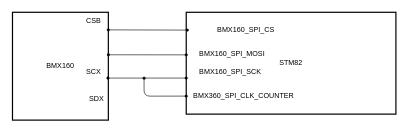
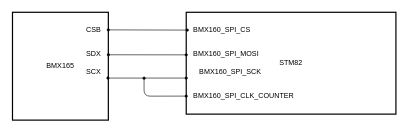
node "CSB": moved (93, 21) -> (93, 30)
node "BMX160_SPI_CS": moved (252, 30) -> (228, 30)
node "BMX160_SPI_MOSI": moved (234, 54) -> (228, 54)
node "BMX160": label "BMX160" -> "BMX165"
node "BMX360_SPI_CLK_COUNTER": label "BMX360_SPI_CLK_COUNTER" -> "BMX160_SPI_CLK_COUNTER"
node "SDX": moved (96, 99) -> (93, 54)
